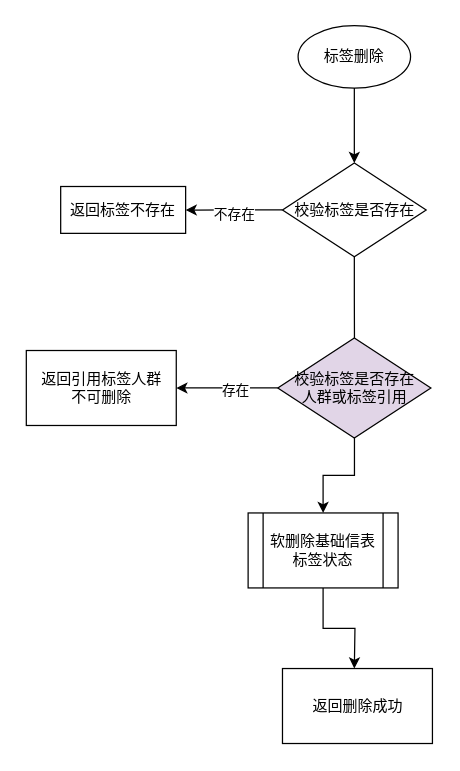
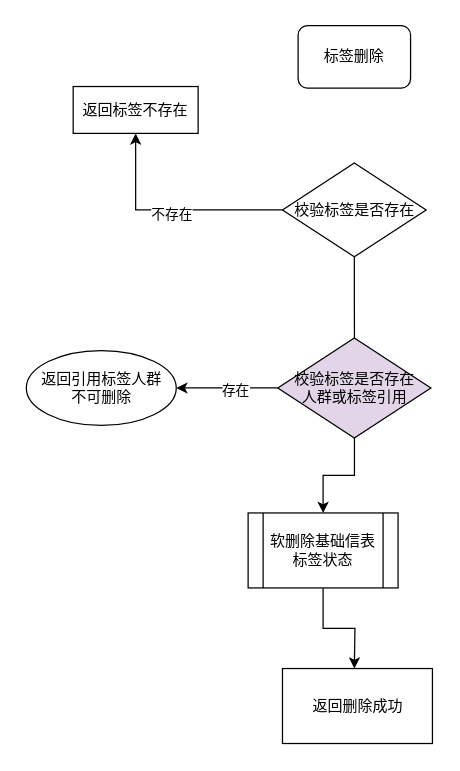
node "标签删除": shape ellipse -> rounded rectangle
edge "标签删除" -> "校验标签是否存在": removed
node "返回标签不存在": moved (123, 210) -> (136, 110)
node "返回引用标签人群 不可删除": shape rectangle -> ellipse
